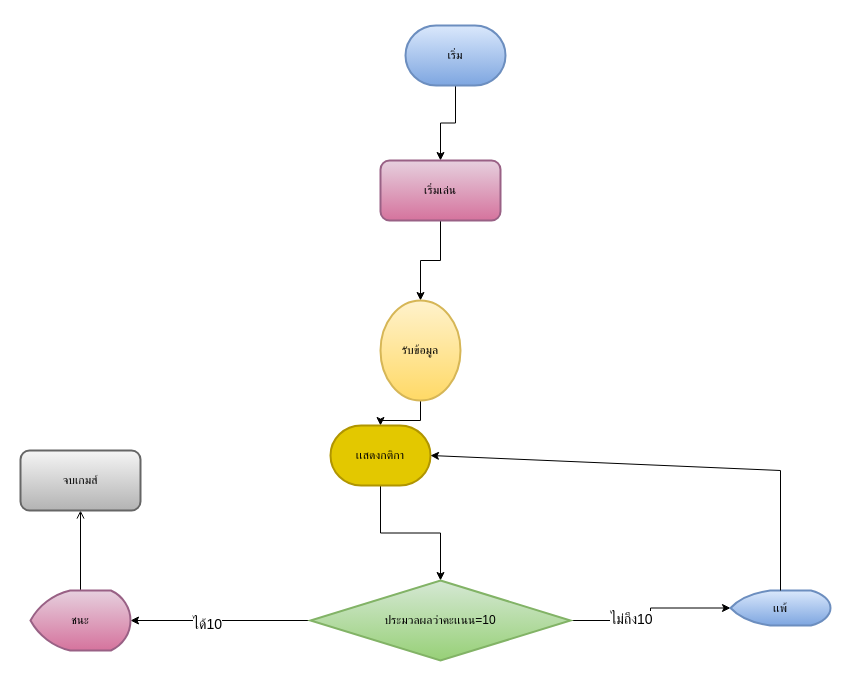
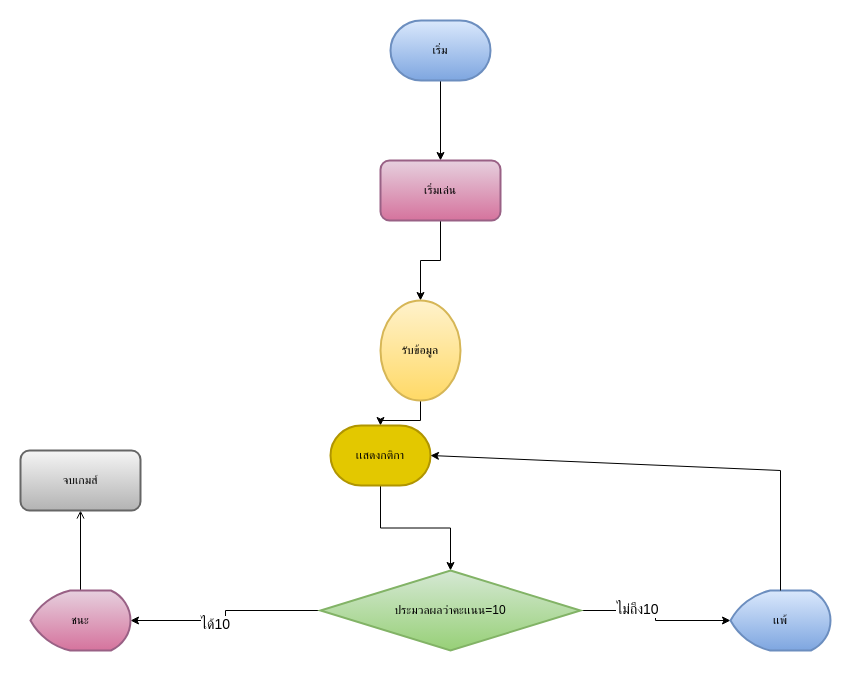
node "เริ่ม": moved (456, 56) -> (441, 51)
node "เเพ้": size 100x35 -> 100x60
node "ประมวลผลว่าคะเเนน=10": moved (441, 621) -> (451, 611)
